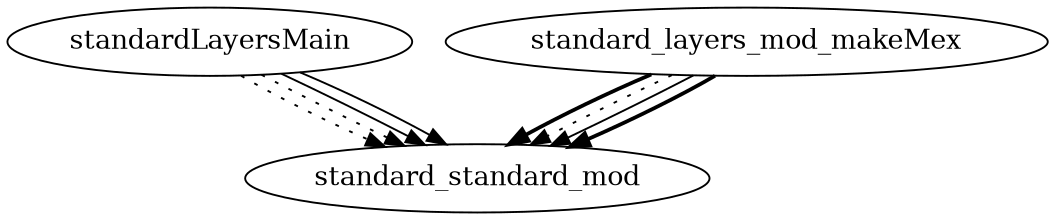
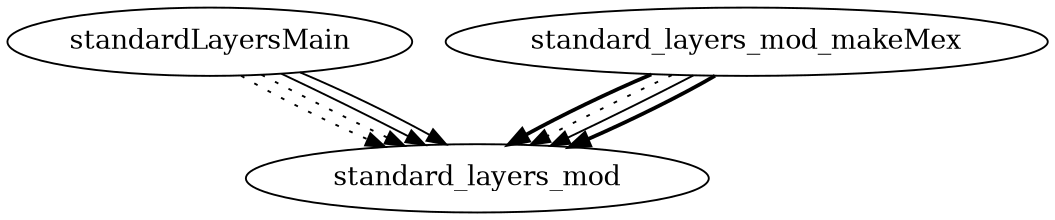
node "standard_standard_mod": label "standard_standard_mod" -> "standard_layers_mod"
